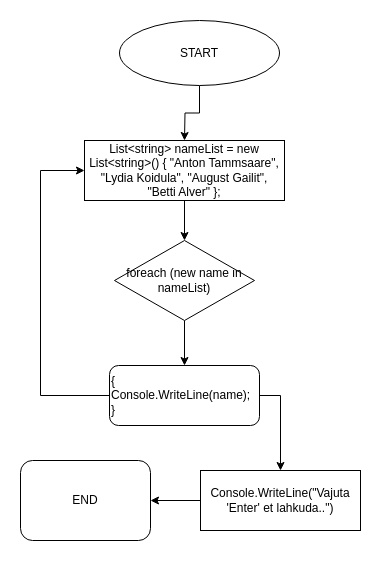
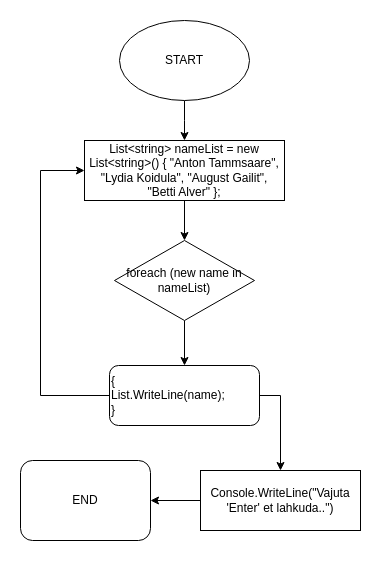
node "START": size 160x65 -> 130x80
node "{ Console.WriteLine(name); }": label "{ Console.WriteLine(name); }" -> "{ List.WriteLine(name); }"
